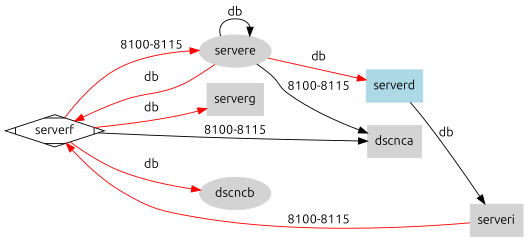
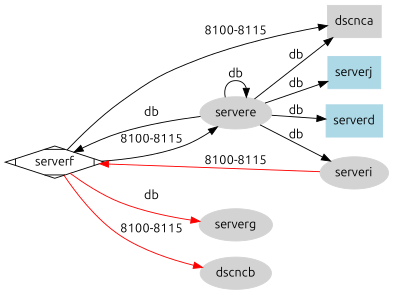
edge "serverf" -> "servere": color red -> black
edge "servere" -> "serverd": color red -> black
node "serverj": added
edge "servere" -> "dscnca": label "8100-8115" -> "db"
edge "servere" -> "serverf": color red -> black
node "serverg": shape box -> ellipse
edge "serverd" -> "serveri": now "servere" -> "serveri"
edge "serverf" -> "dscncb": label "db" -> "8100-8115"
node "serveri": shape box -> ellipse
